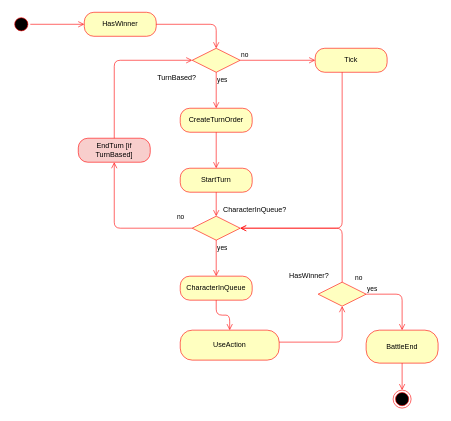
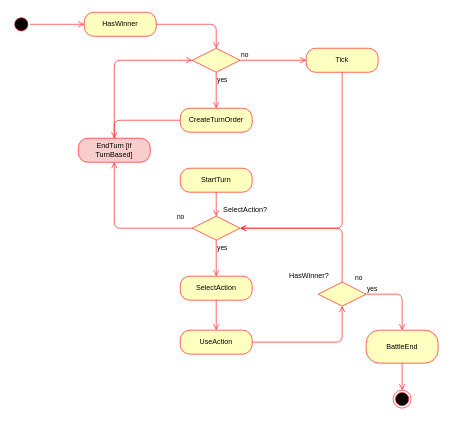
node "Tick": moved (351, 60) -> (342, 60)
node "TurnBased?": removed
edge "CreateTurnOrder" -> "StartTurn": now "CreateTurnOrder" -> "EndTurn [if TurnBased]"
node "CharacterInQueue?": label "CharacterInQueue?" -> "SelectAction?"
node "CharacterInQueue": label "CharacterInQueue" -> "SelectAction"
node "UseAction": size 99x30 -> 72x24
